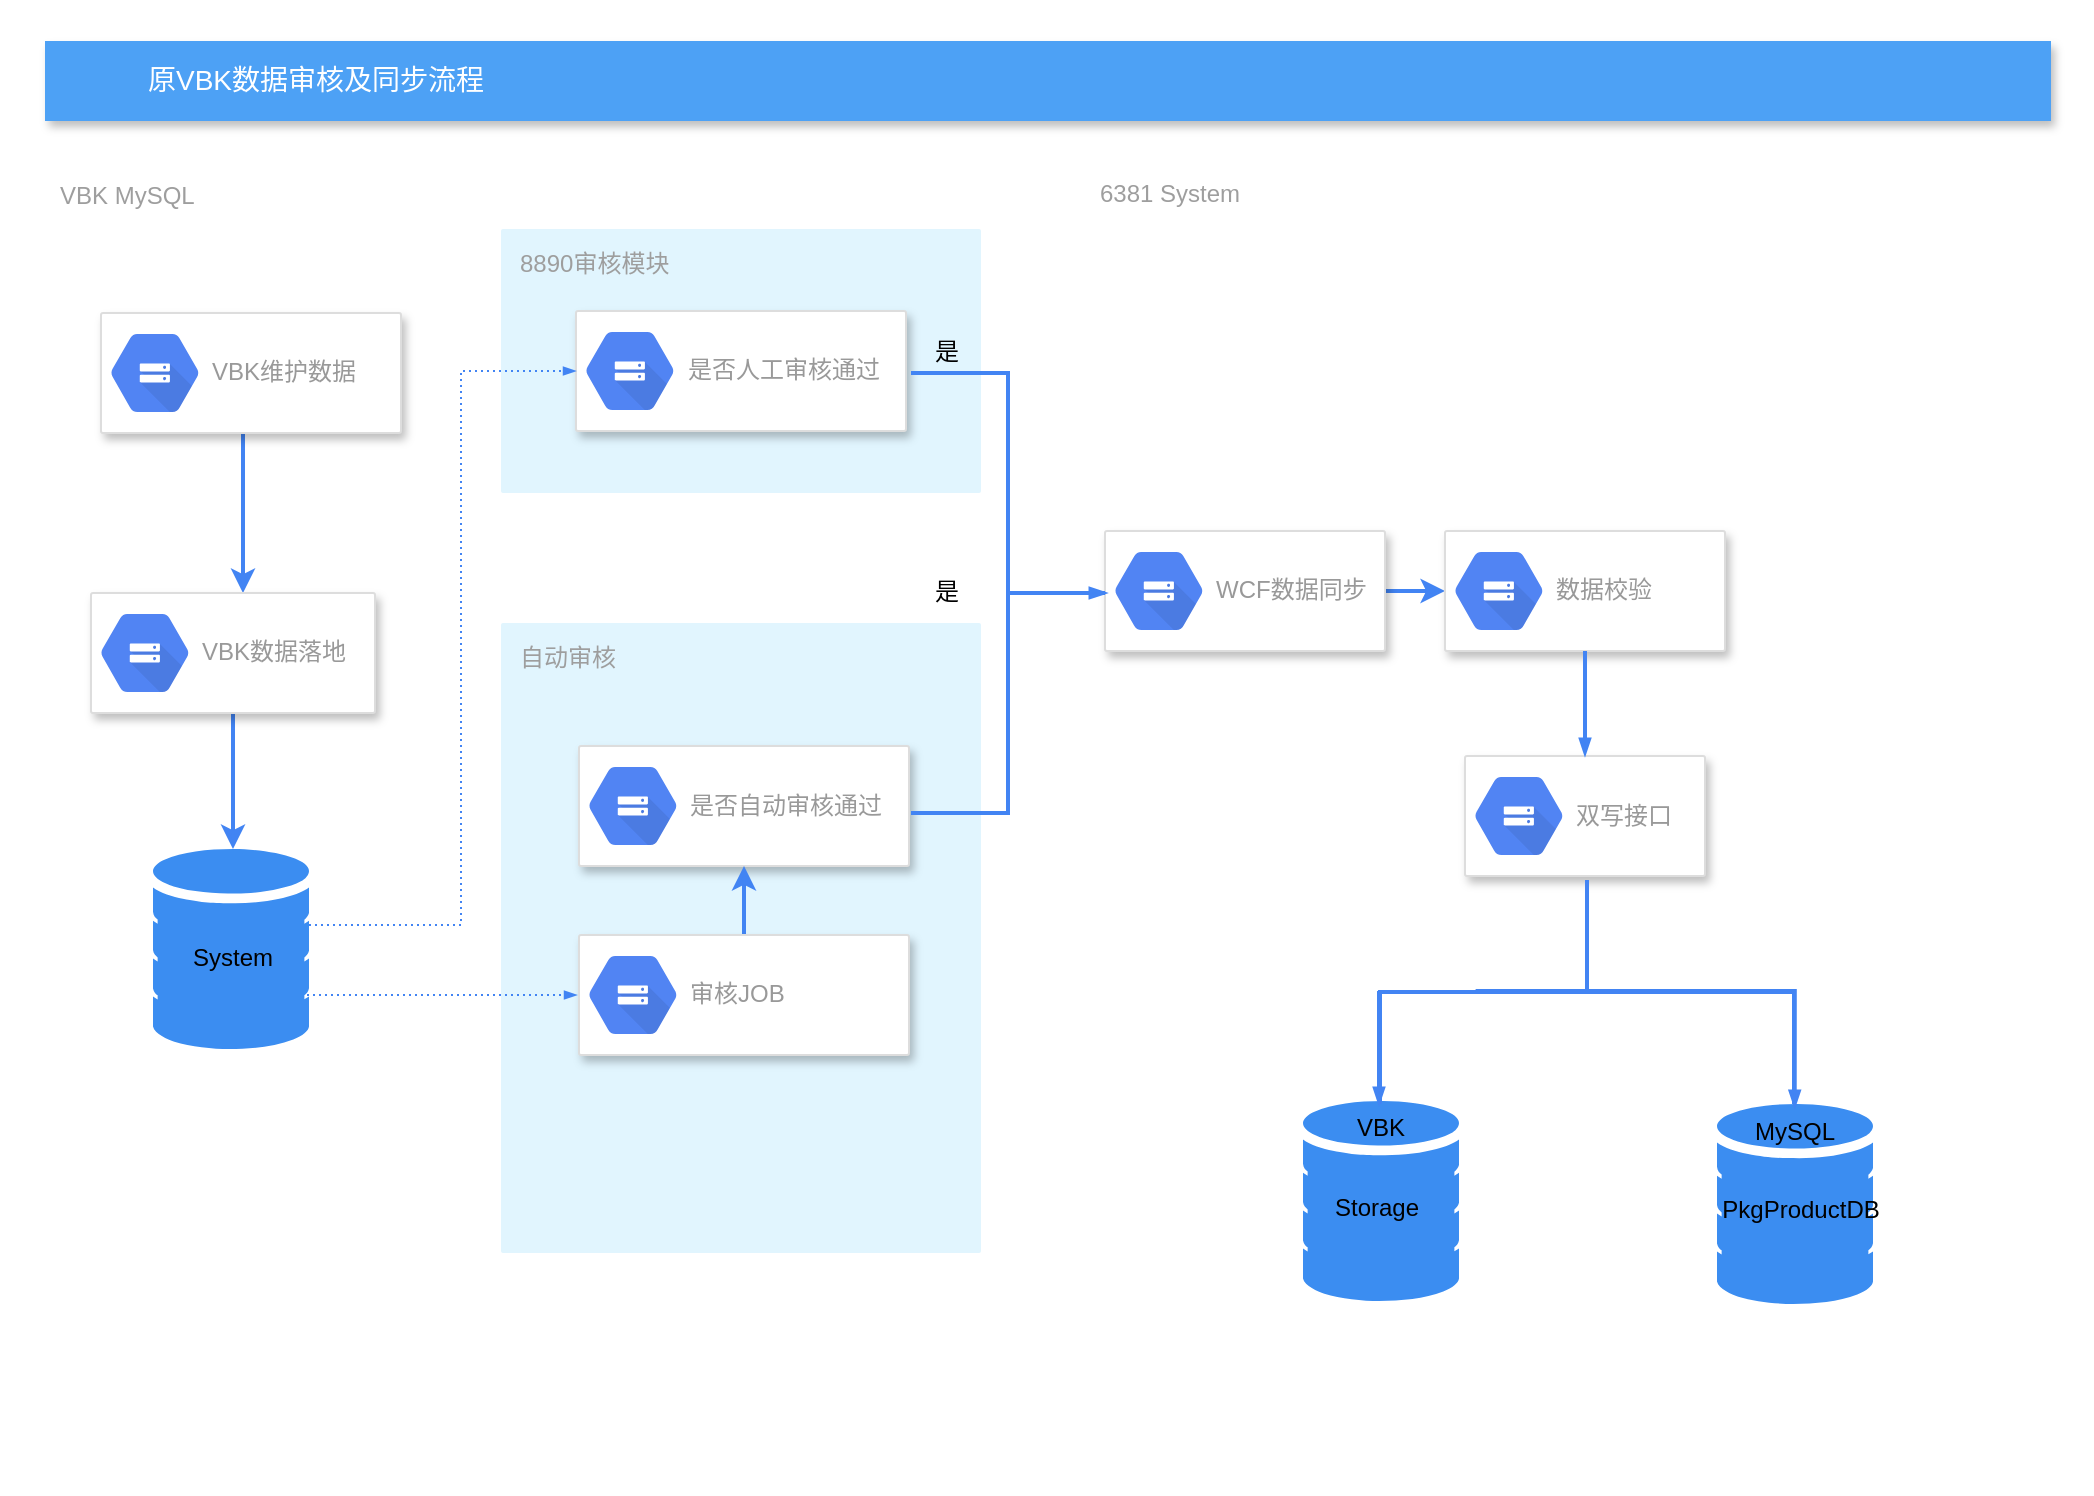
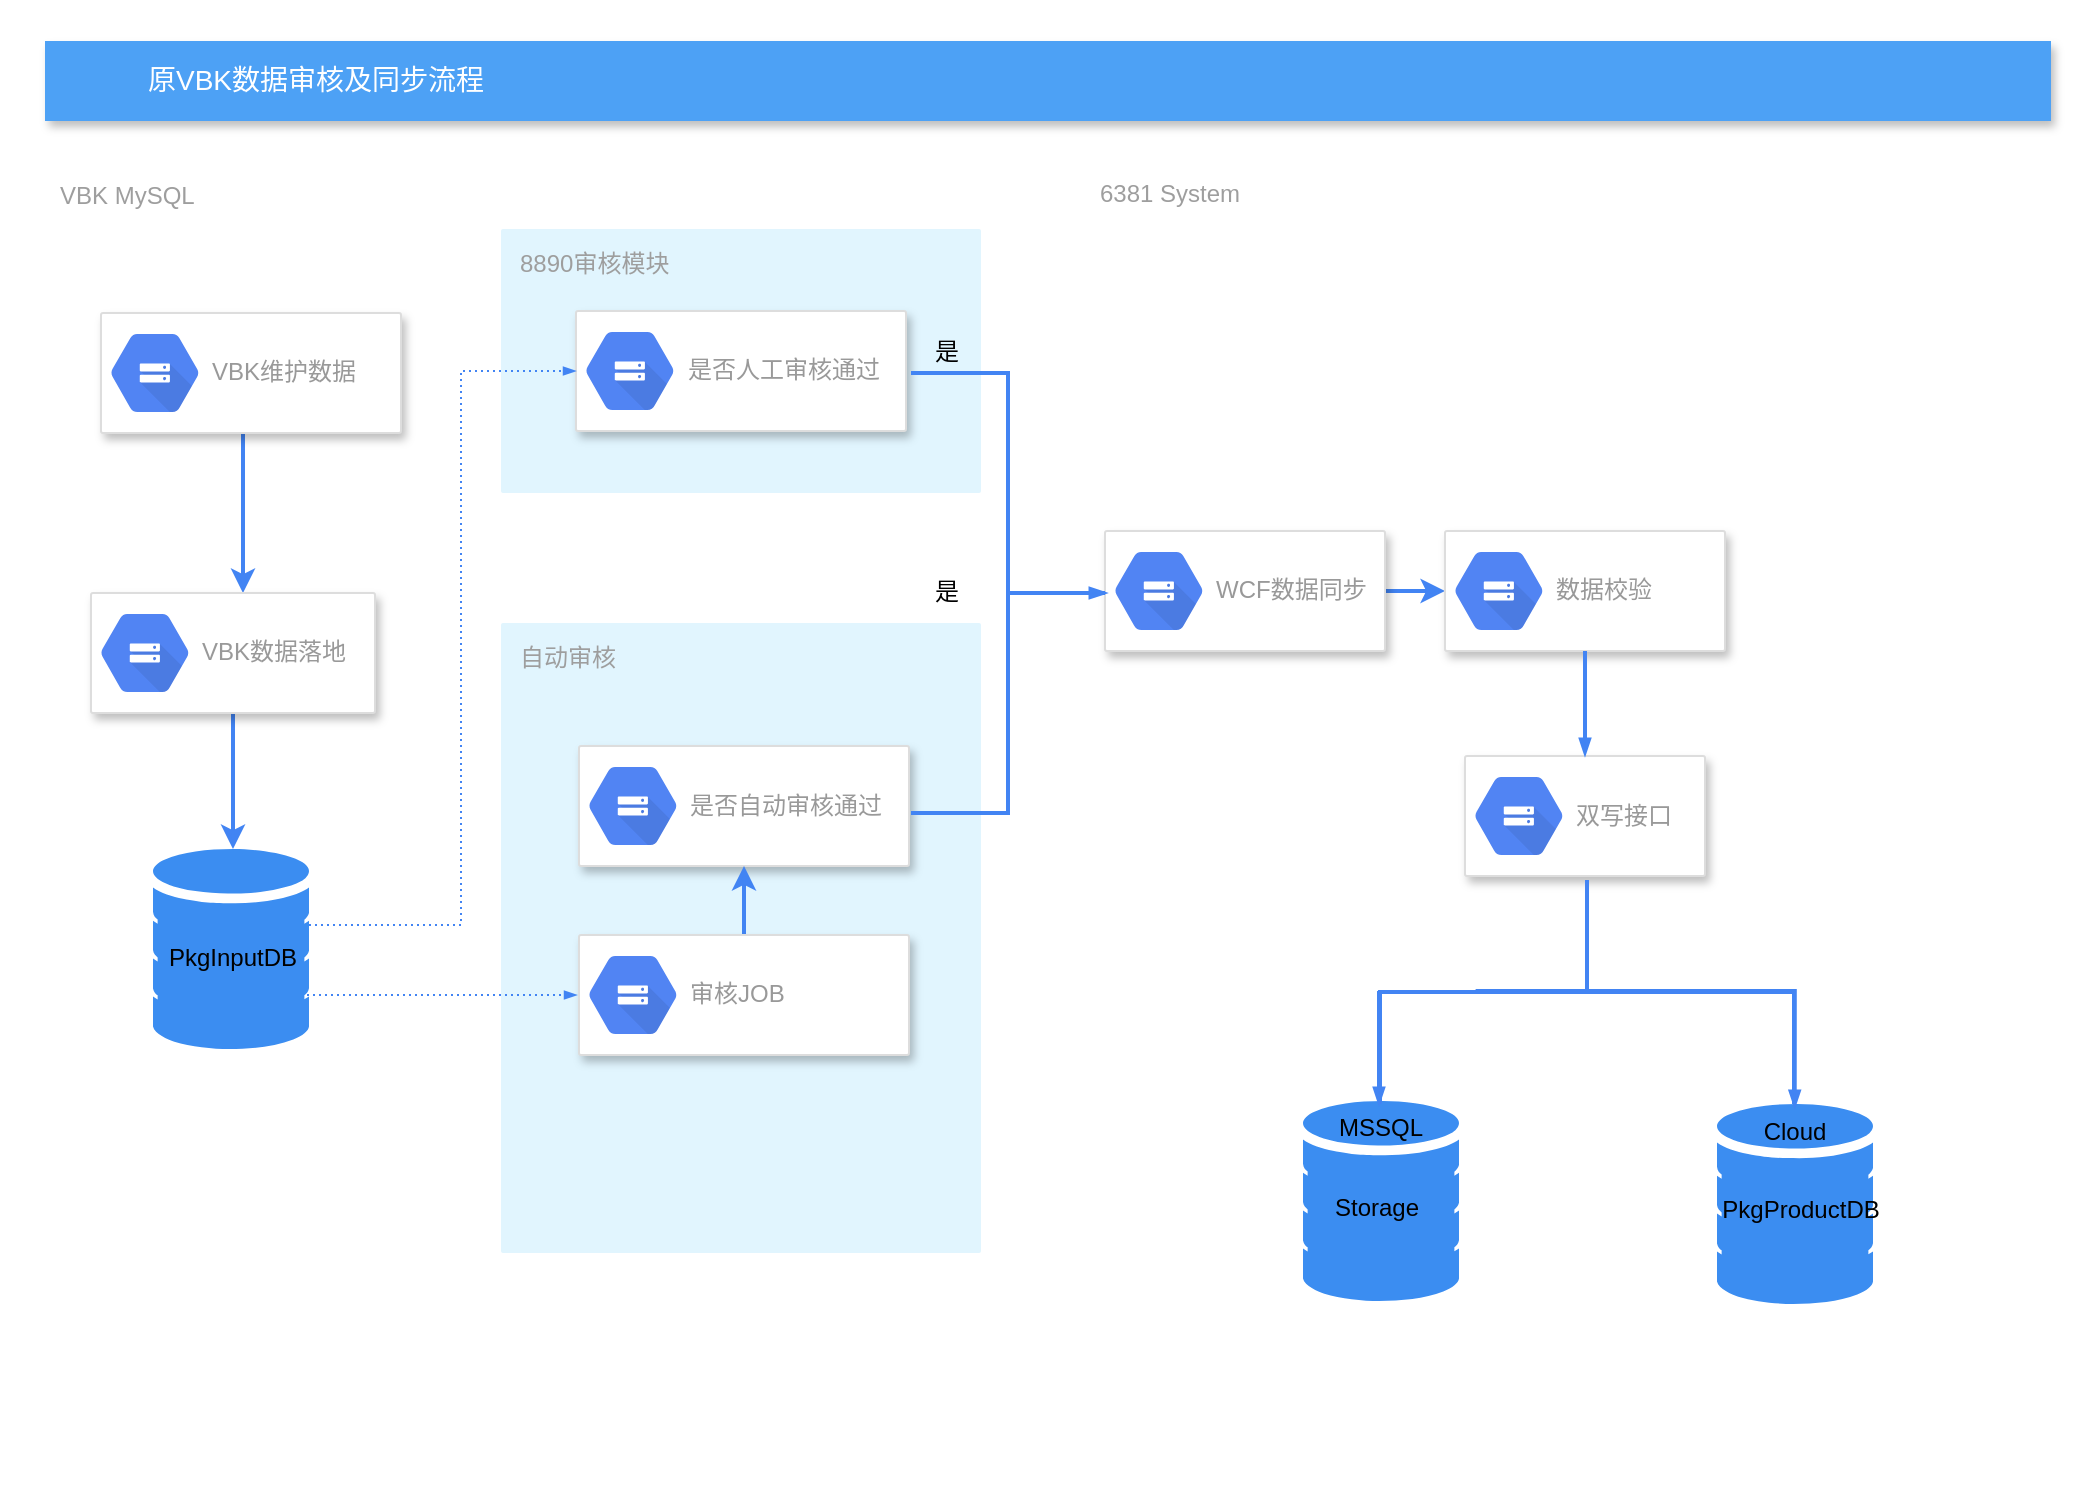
node "System": label "System" -> "PkgInputDB"
node "VBK": label "VBK" -> "MSSQL"
node "MySQL": label "MySQL" -> "Cloud"
